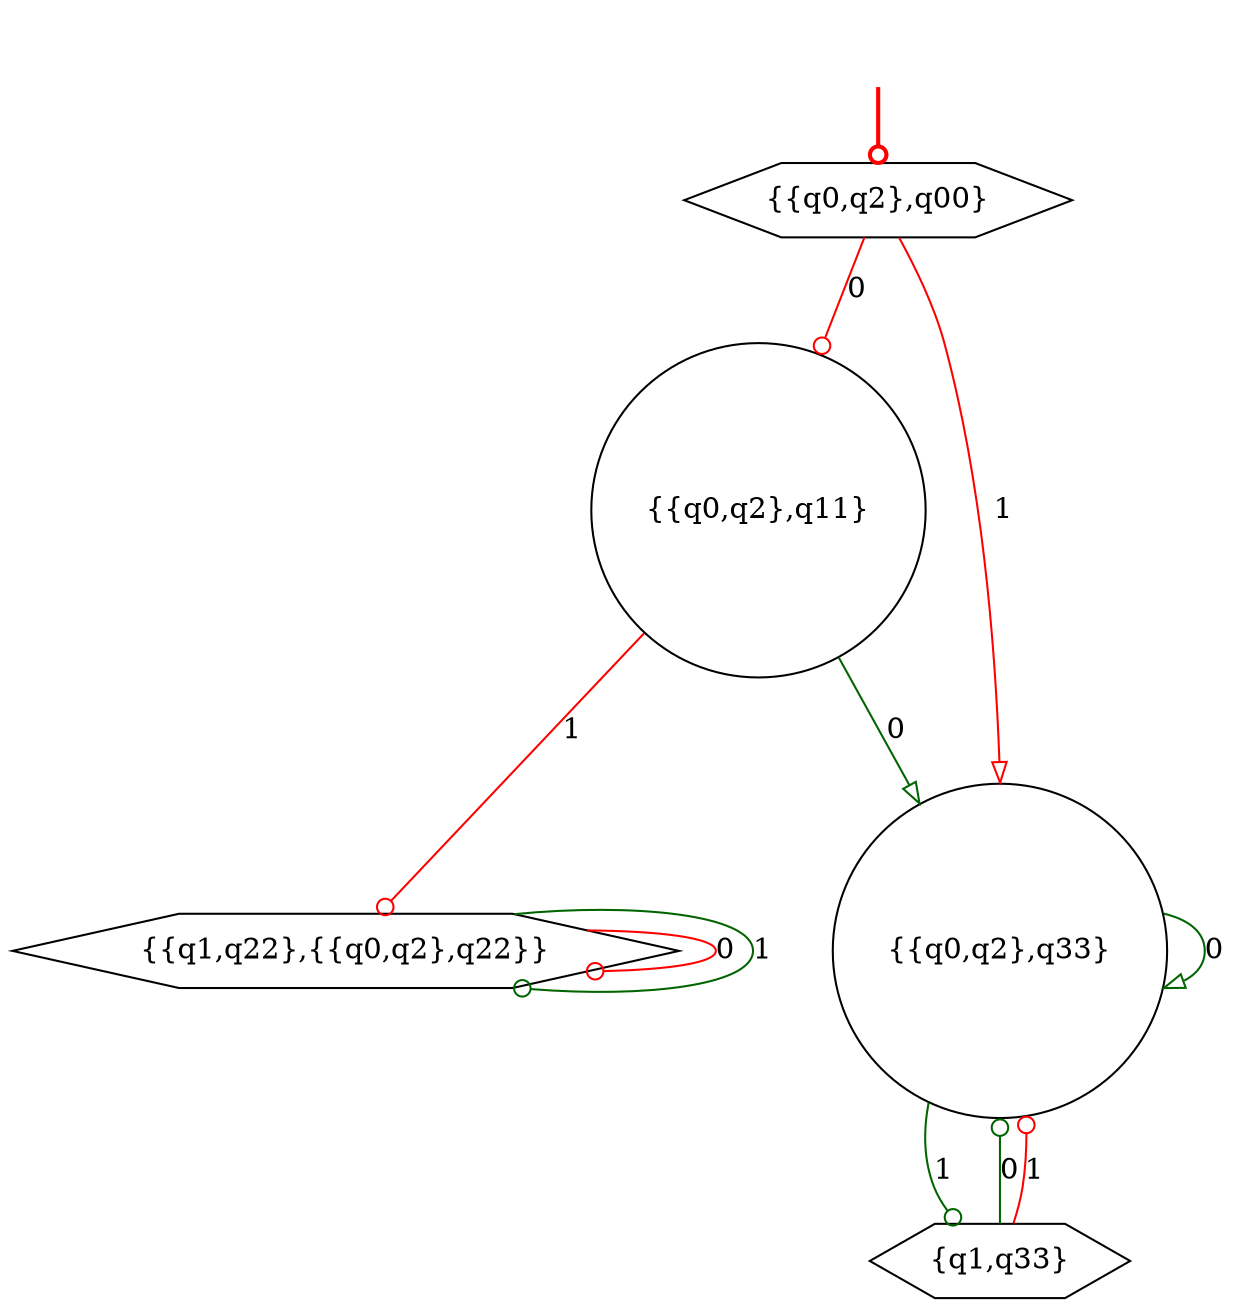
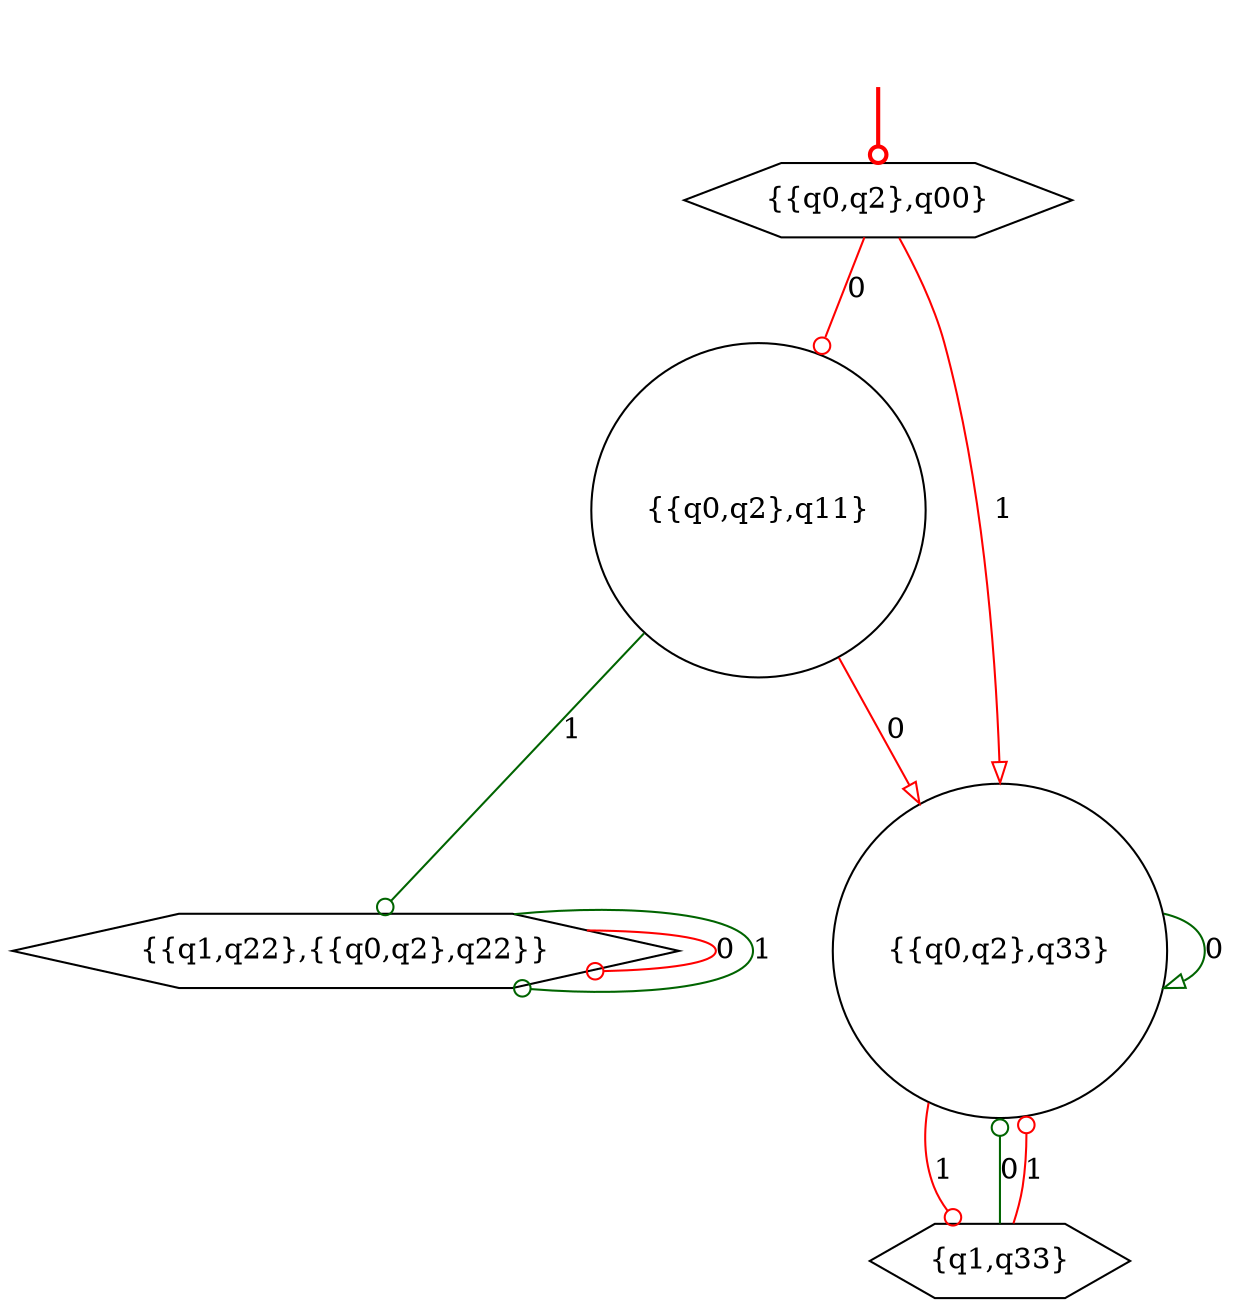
edge "{{q0,q2},q11}" -> "{{q0,q2},q33}": color darkgreen -> red
edge "{{q0,q2},q11}" -> "{{q1,q22},{{q0,q2},q22}}": color red -> darkgreen
edge "{{q0,q2},q33}" -> "{q1,q33}": color darkgreen -> red
